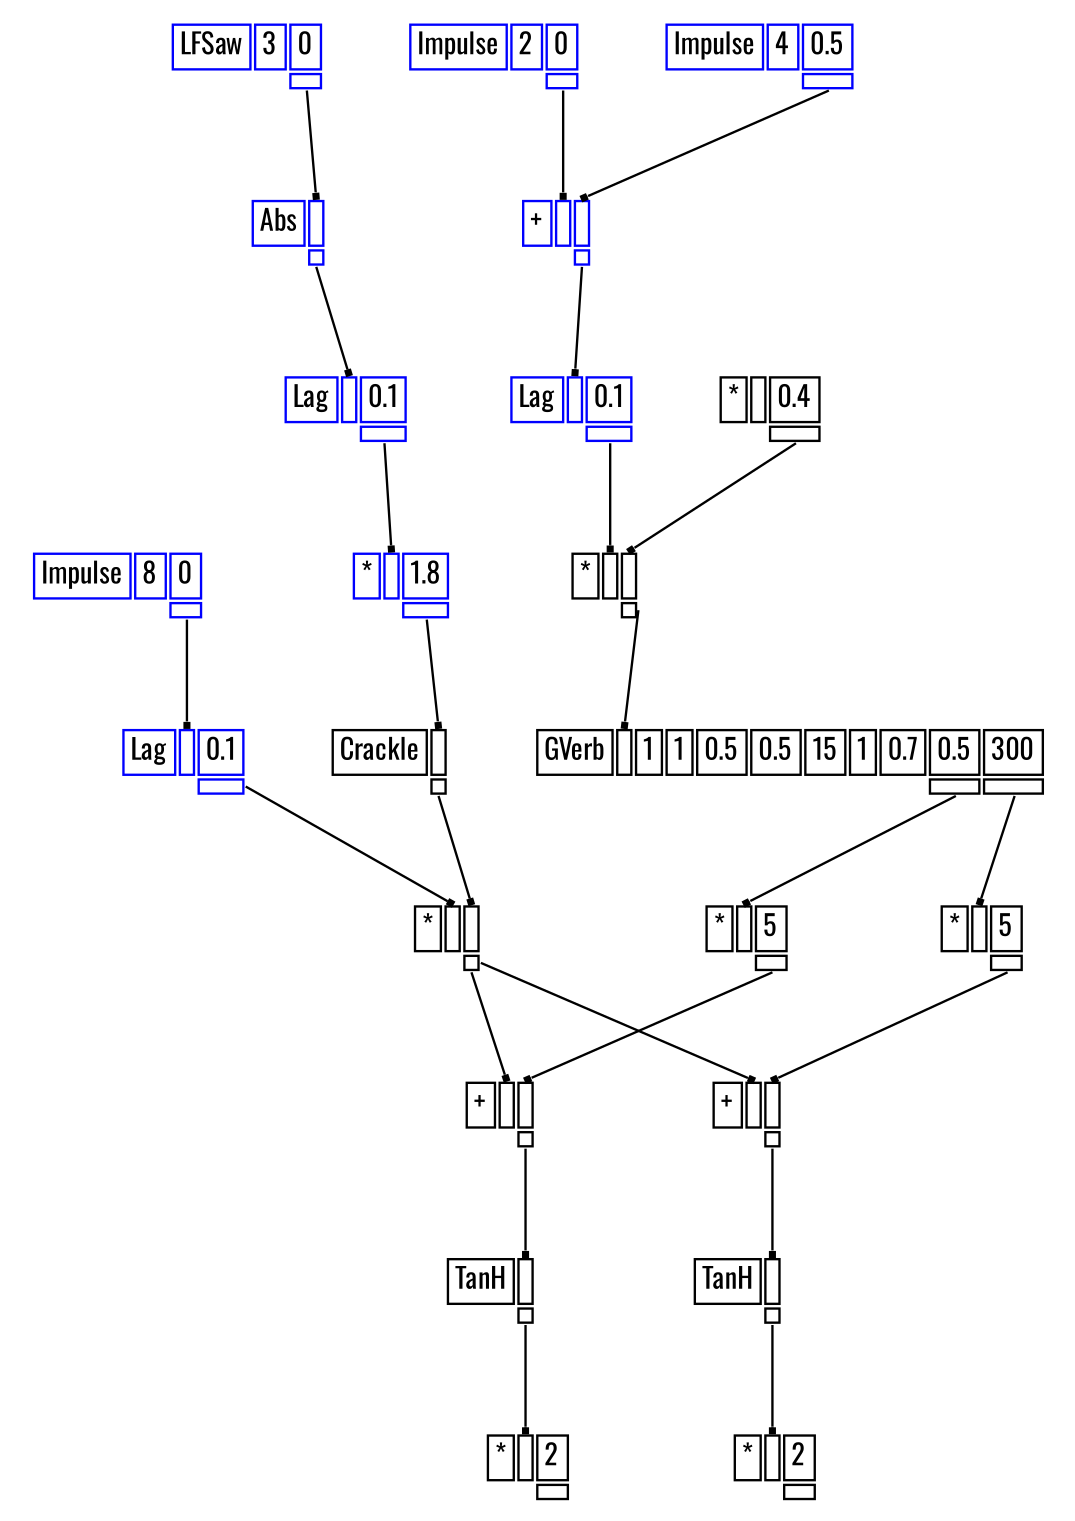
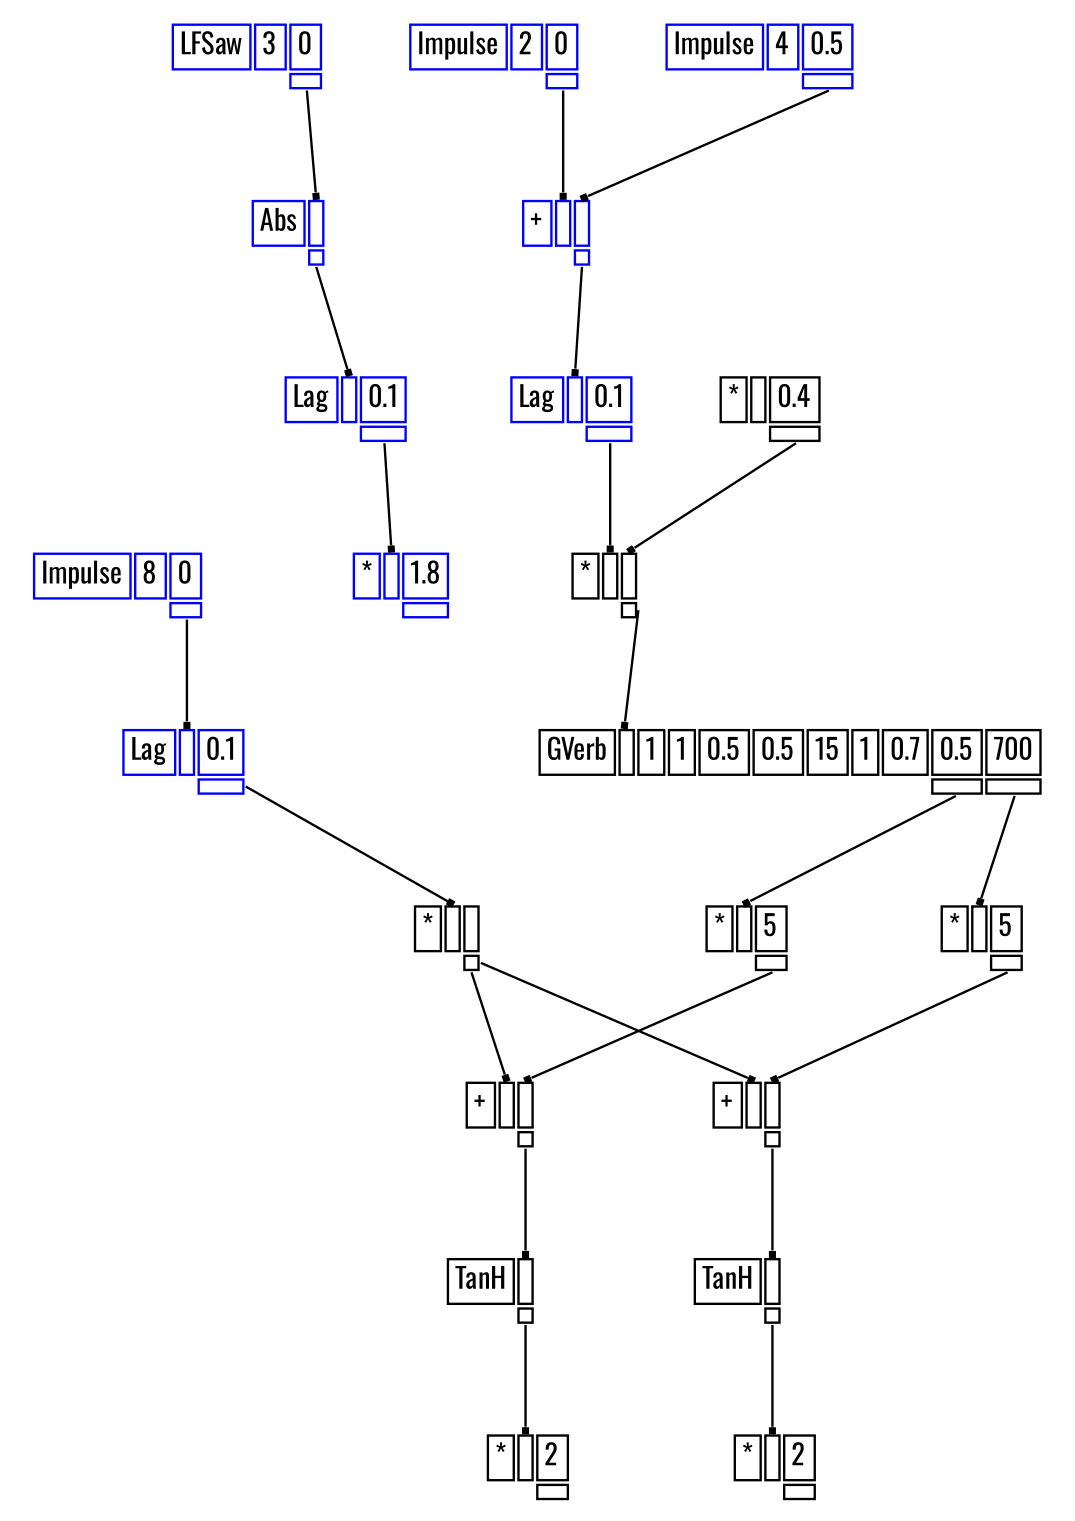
node "GVerb": text "300" -> "700"
node "Crackle": removed
